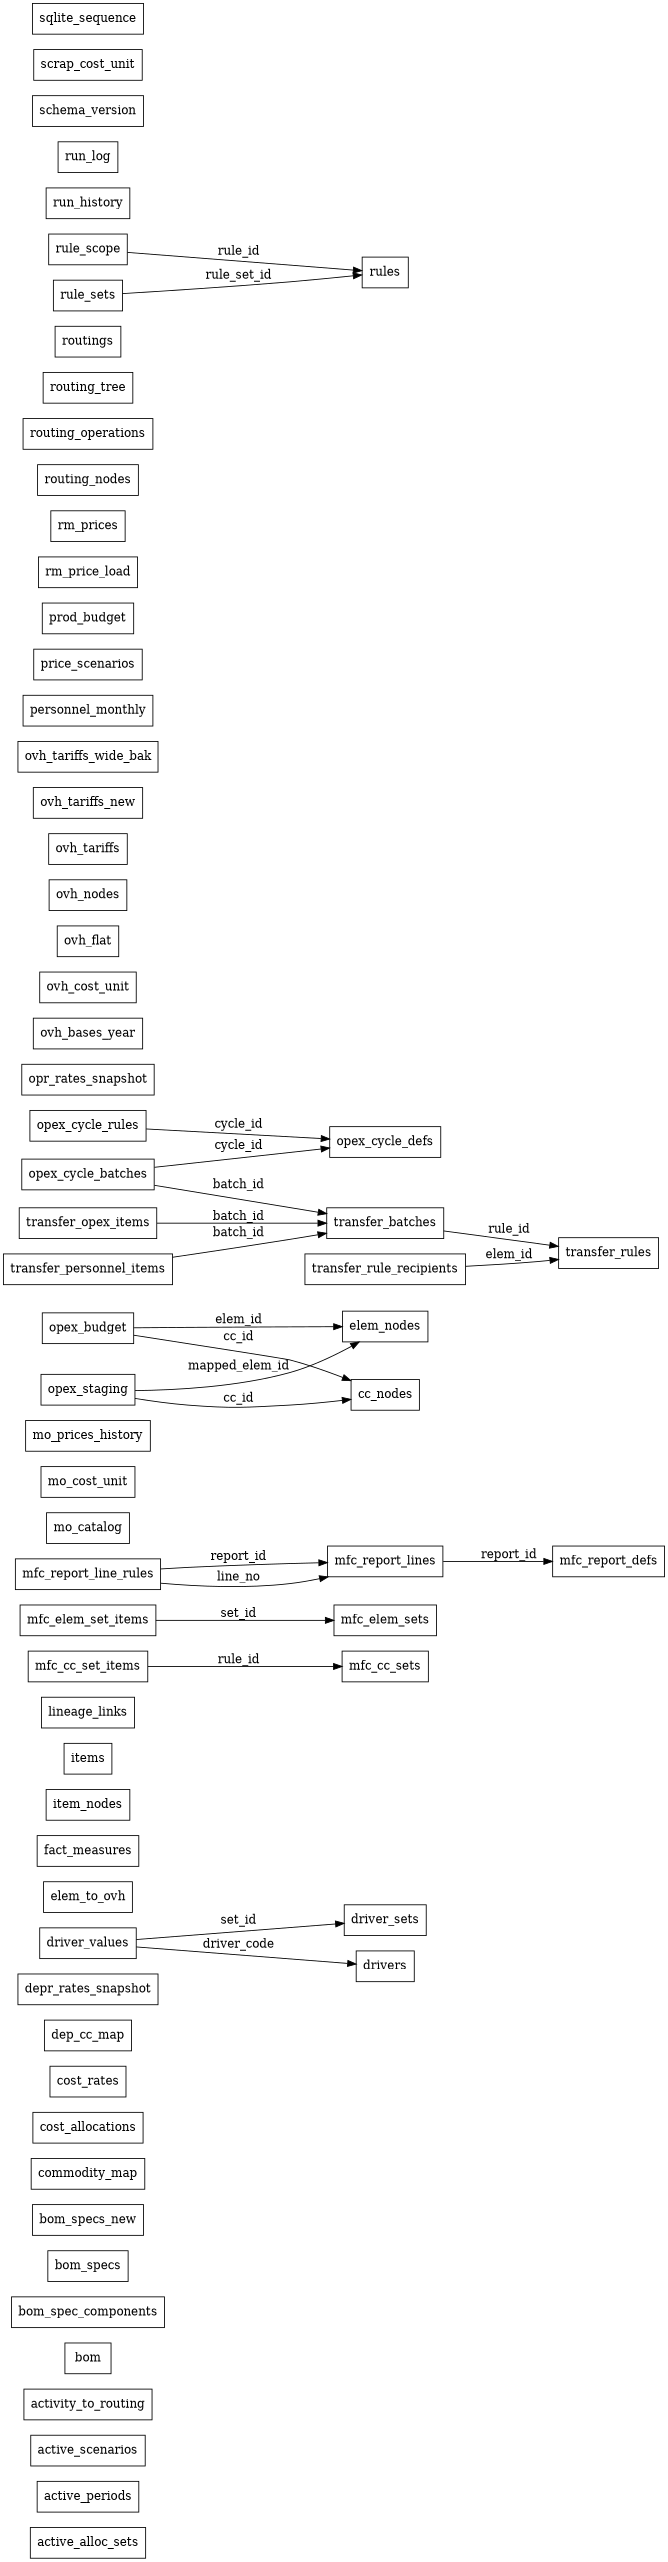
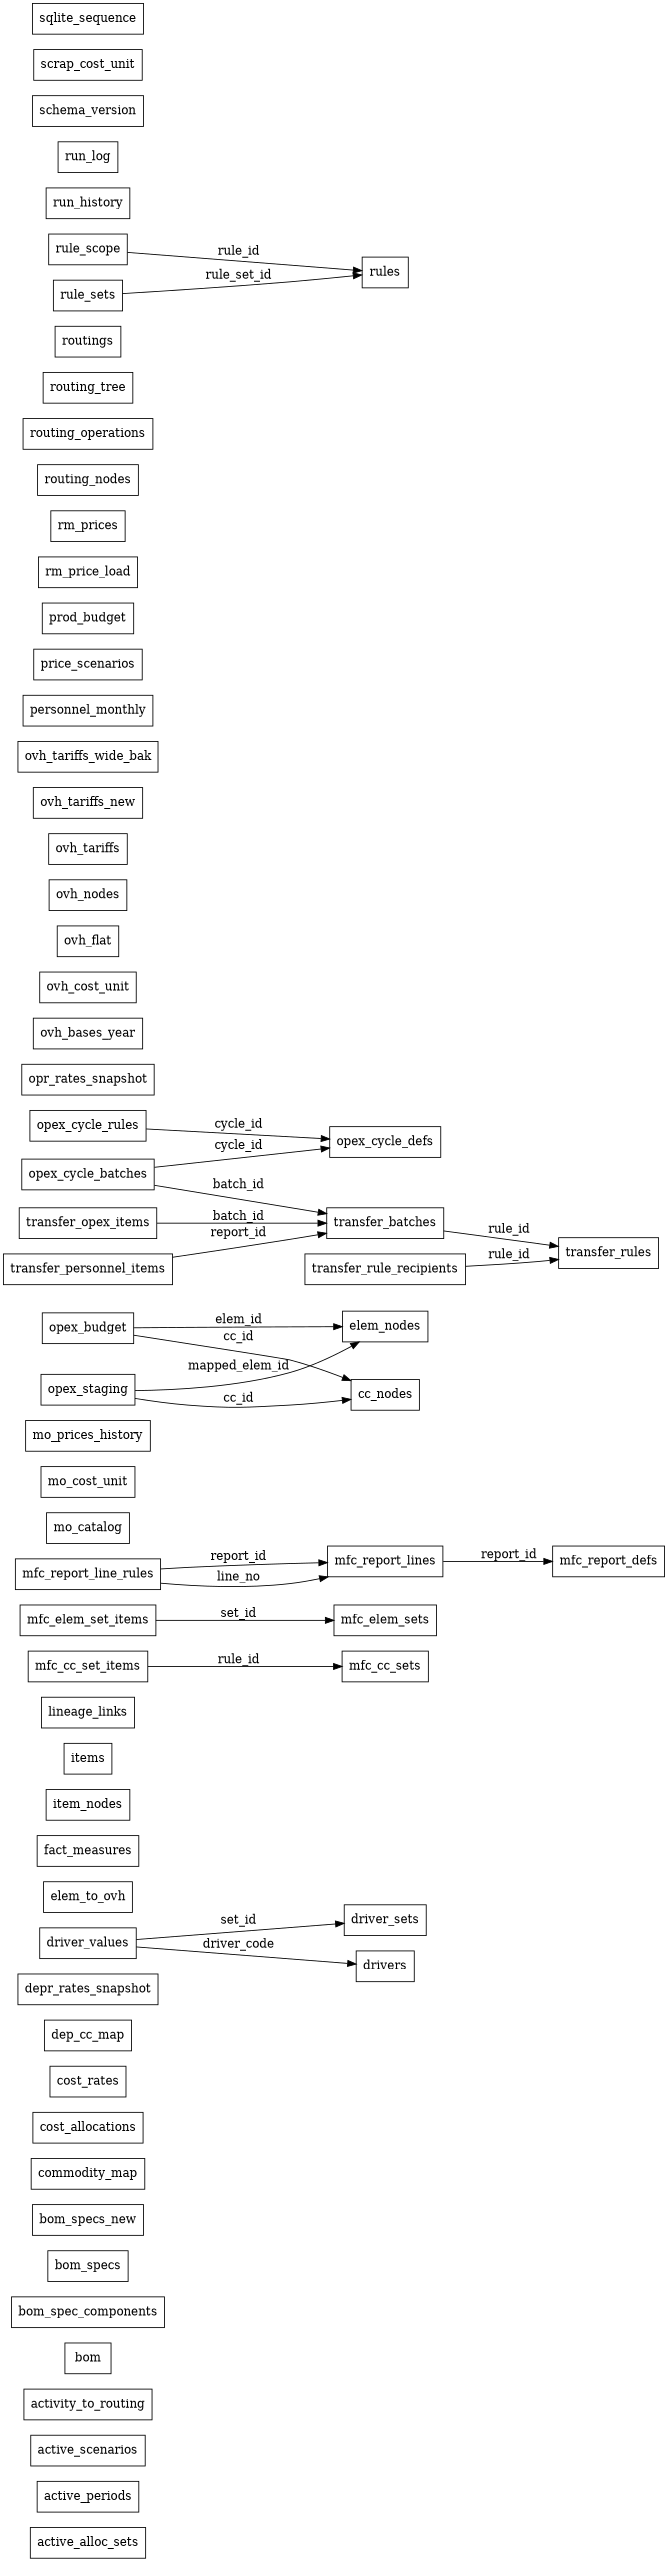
edge "transfer_personnel_items" -> "transfer_batches": label "batch_id" -> "report_id"
edge "transfer_rule_recipients" -> "transfer_rules": label "elem_id" -> "rule_id"
